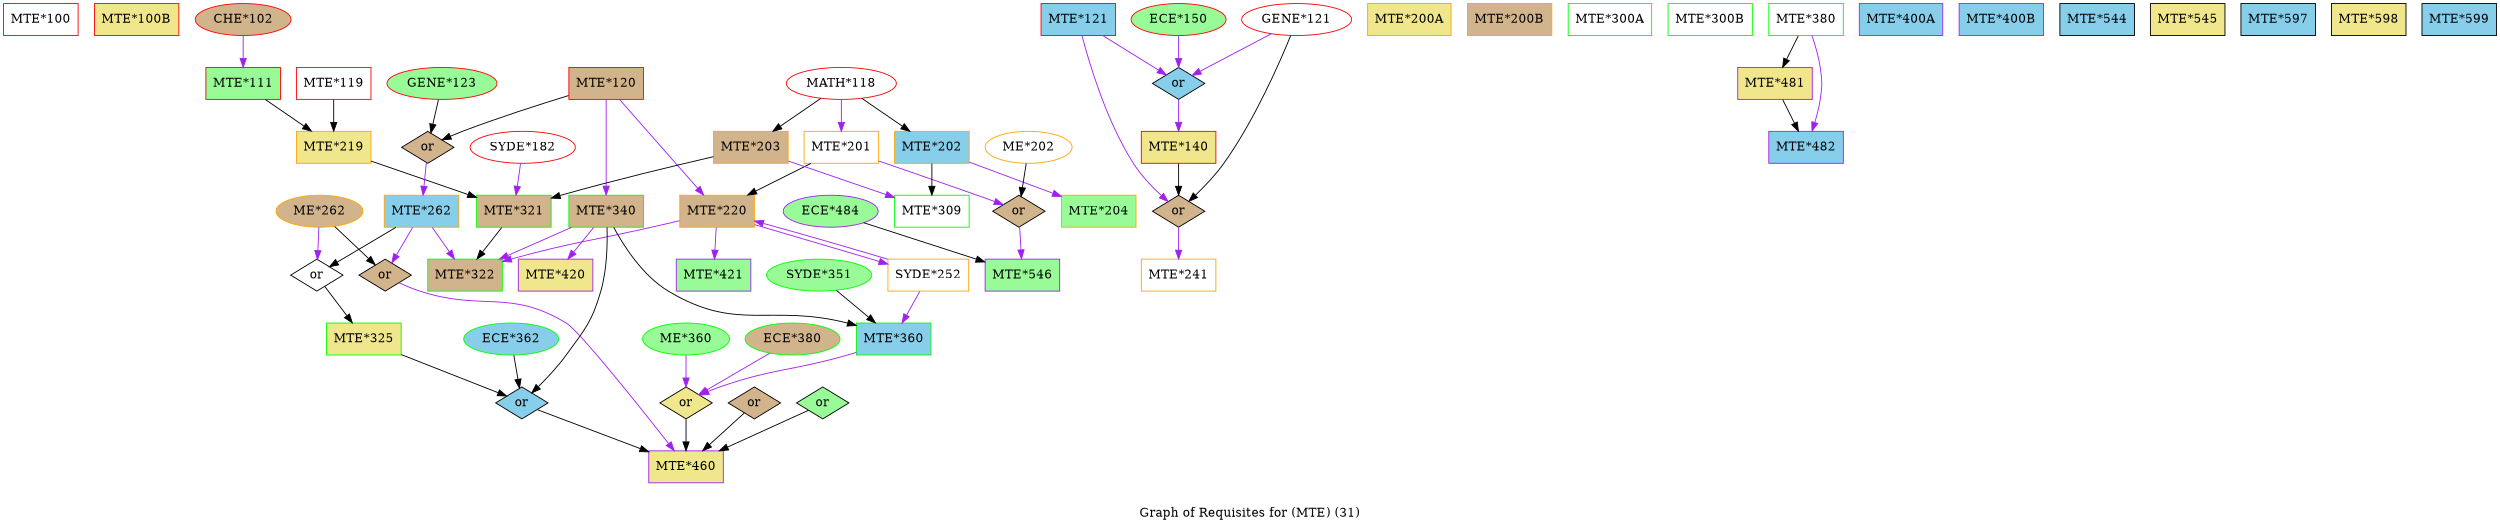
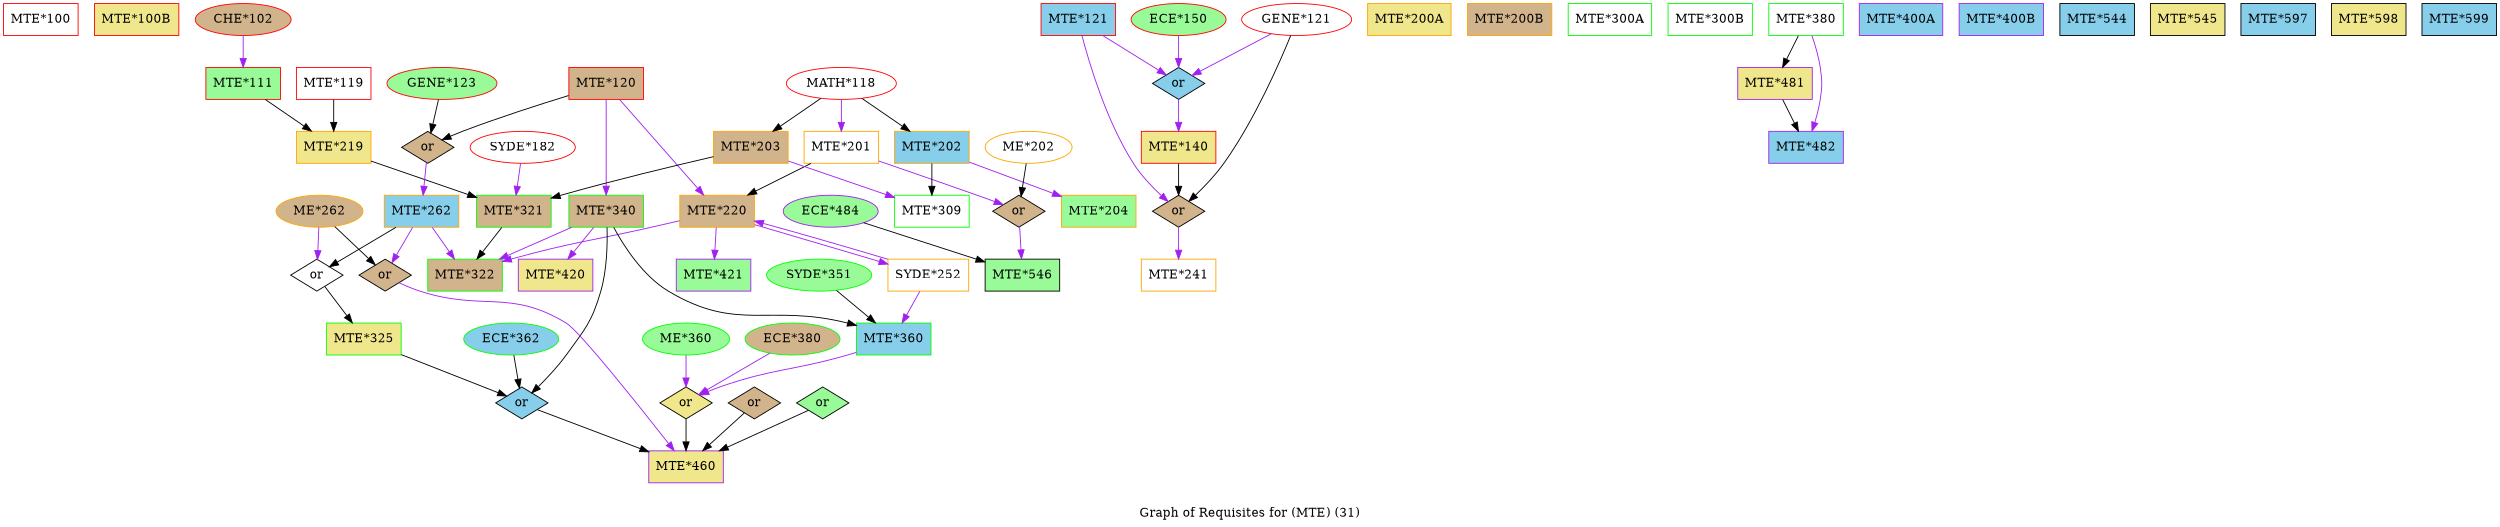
node "MTE*546": color purple -> black
